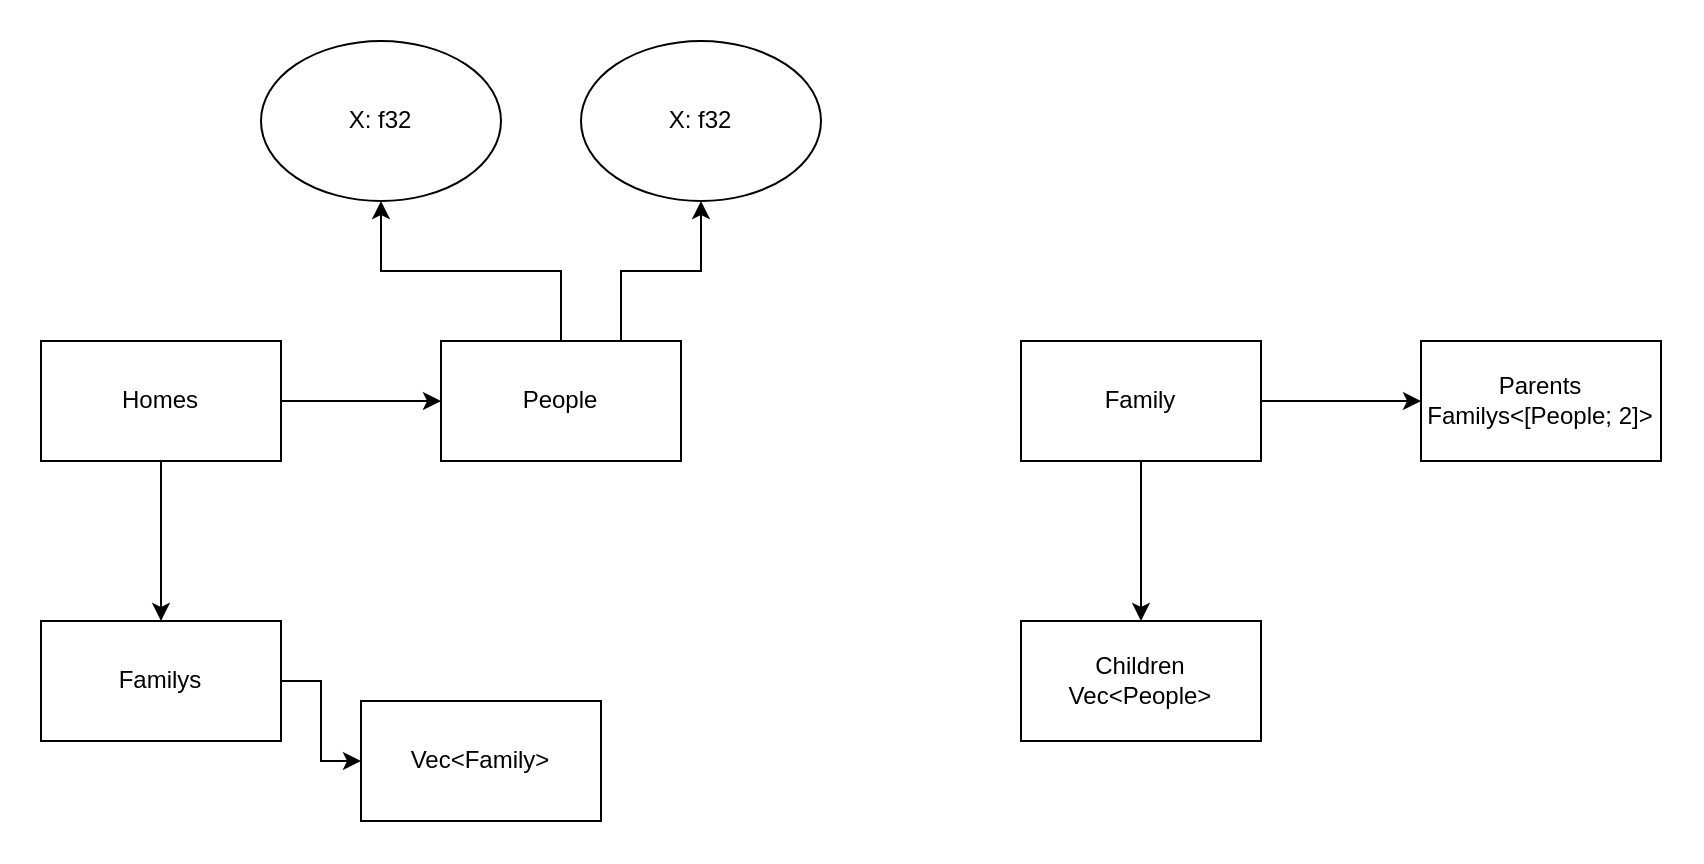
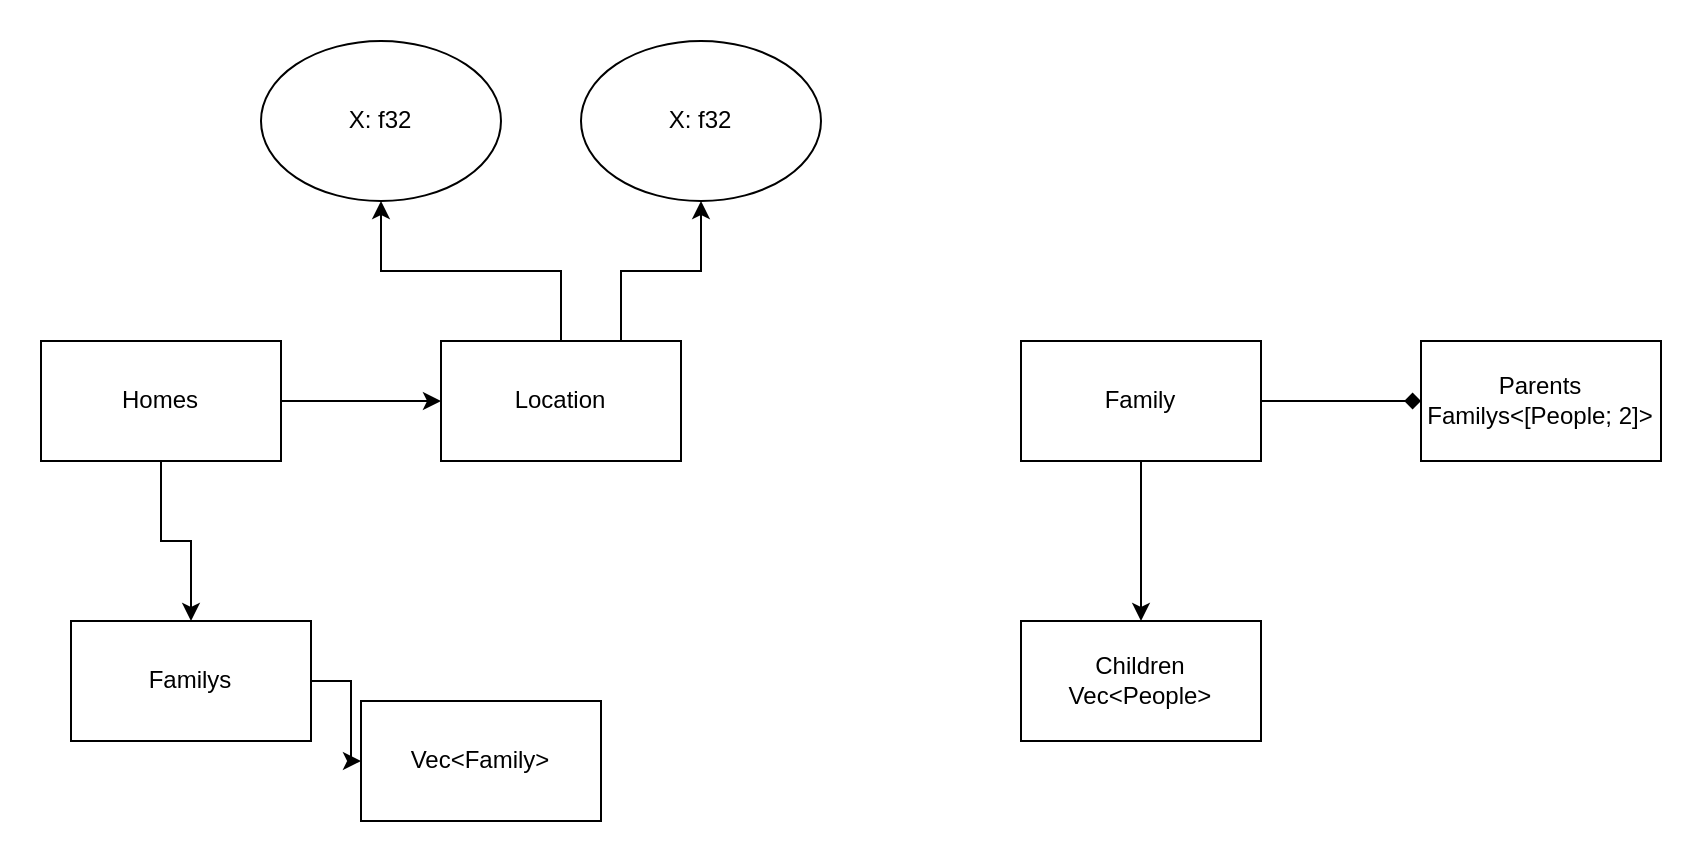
node "People": label "People" -> "Location"
edge "Family" -> "Parents Familys<[People; 2]>": arrowhead classic -> diamond
node "Familys": moved (161, 681) -> (191, 681)
